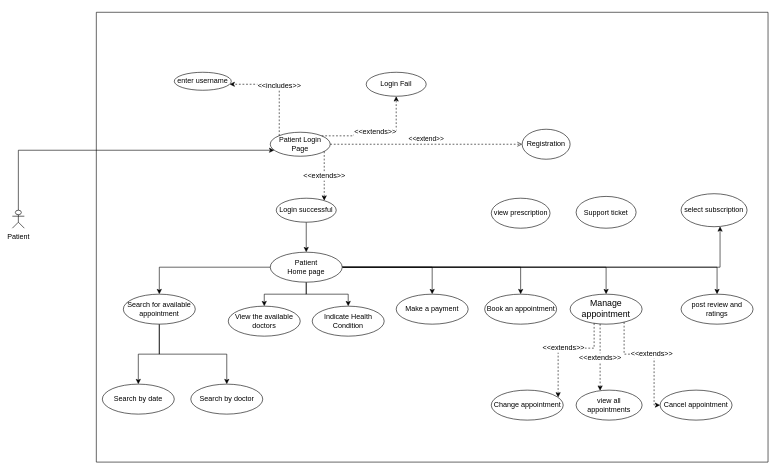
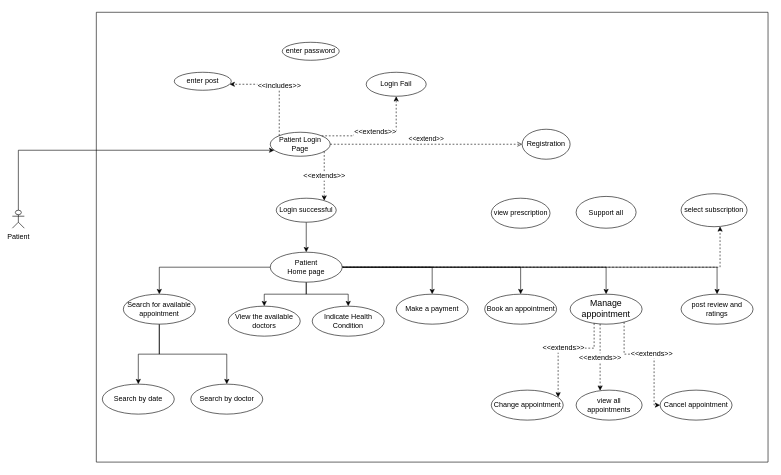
node "enter password": added
node "enter username": label "enter username" -> "enter post"
node "Support ticket": label "Support ticket" -> "Support all"
edge "Patient Home page" -> "select subscription": style solid -> dashed
